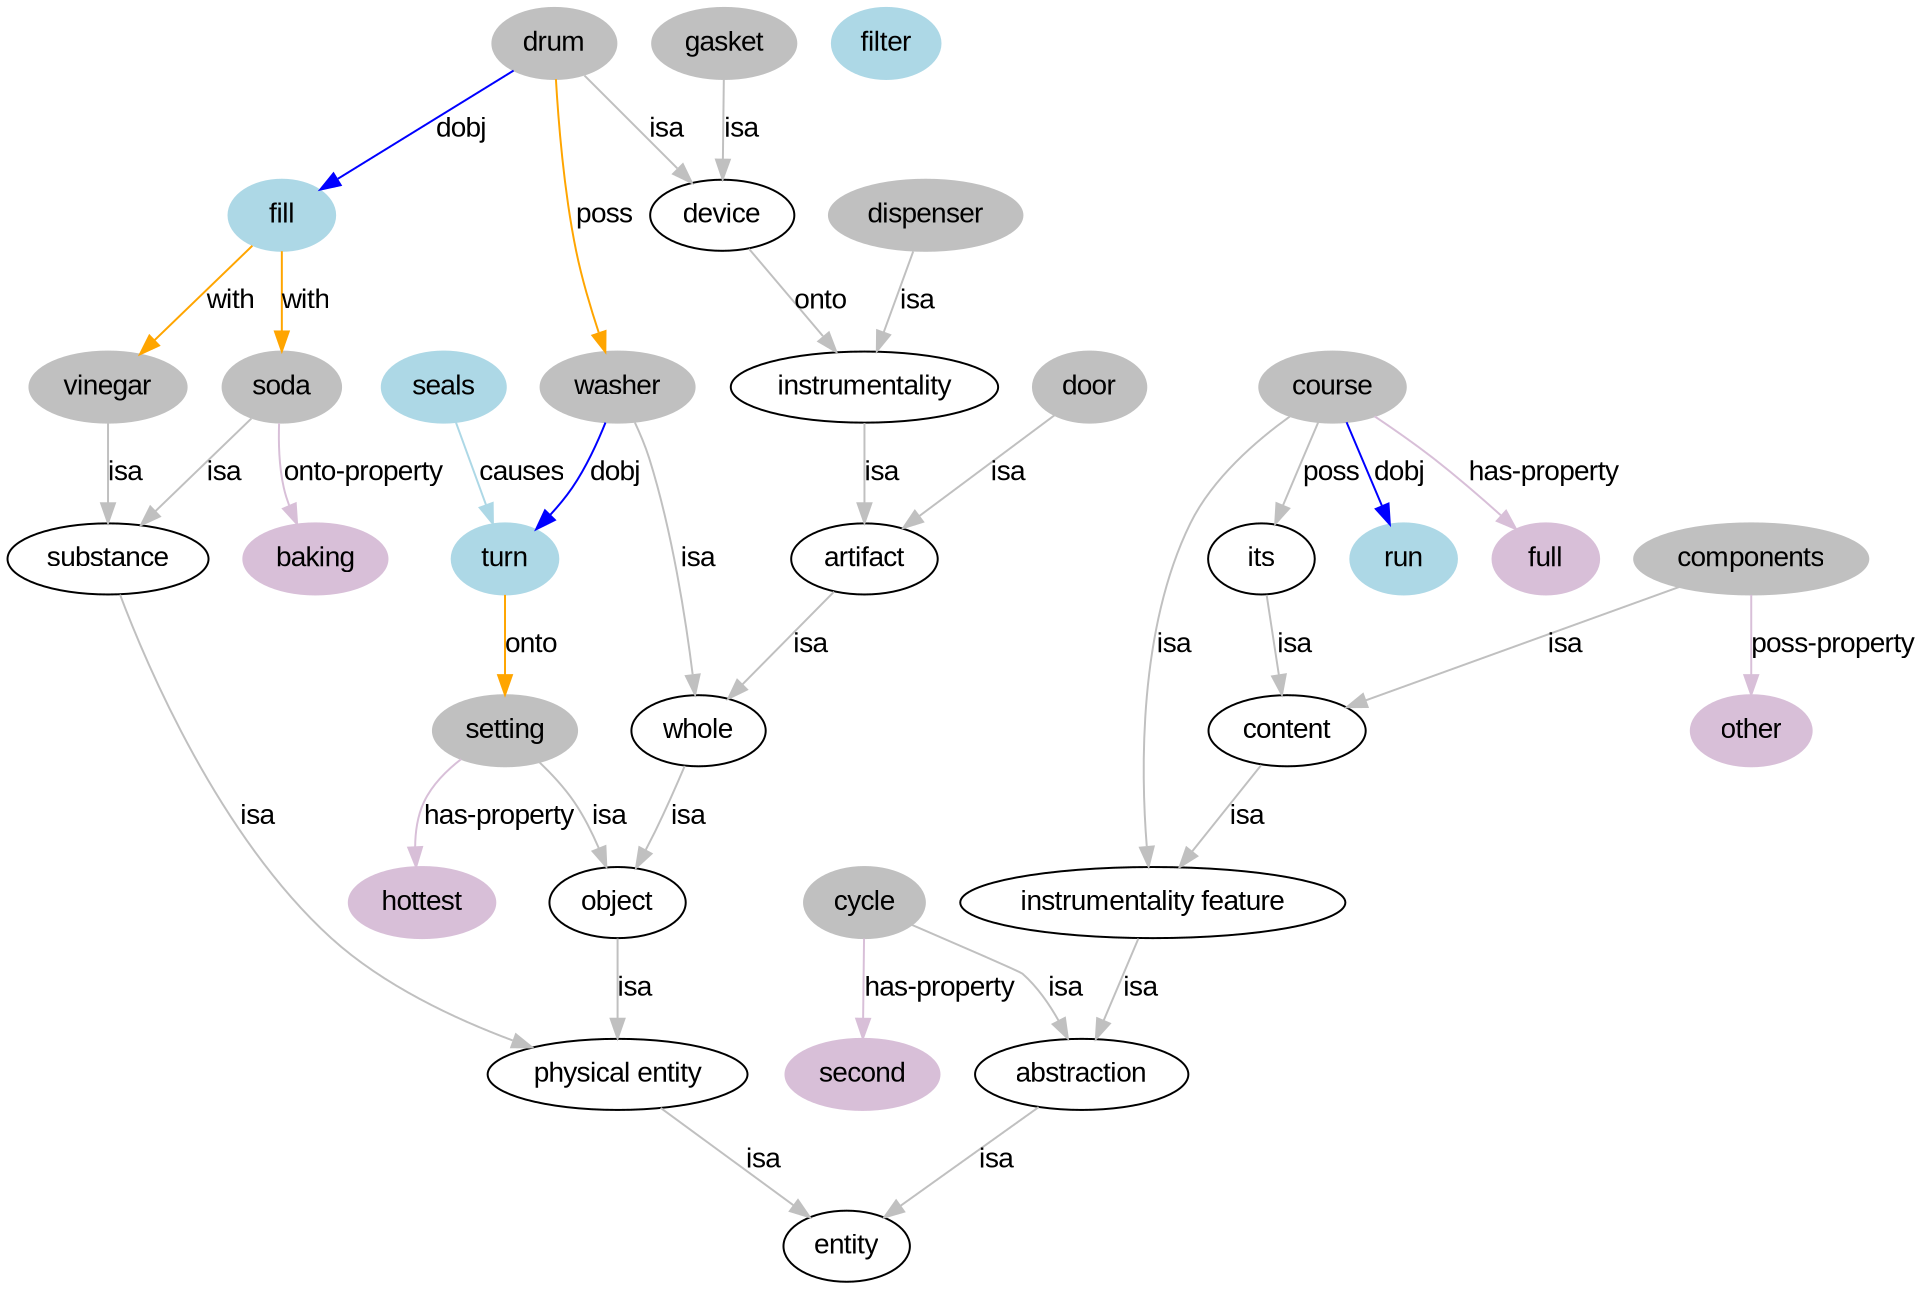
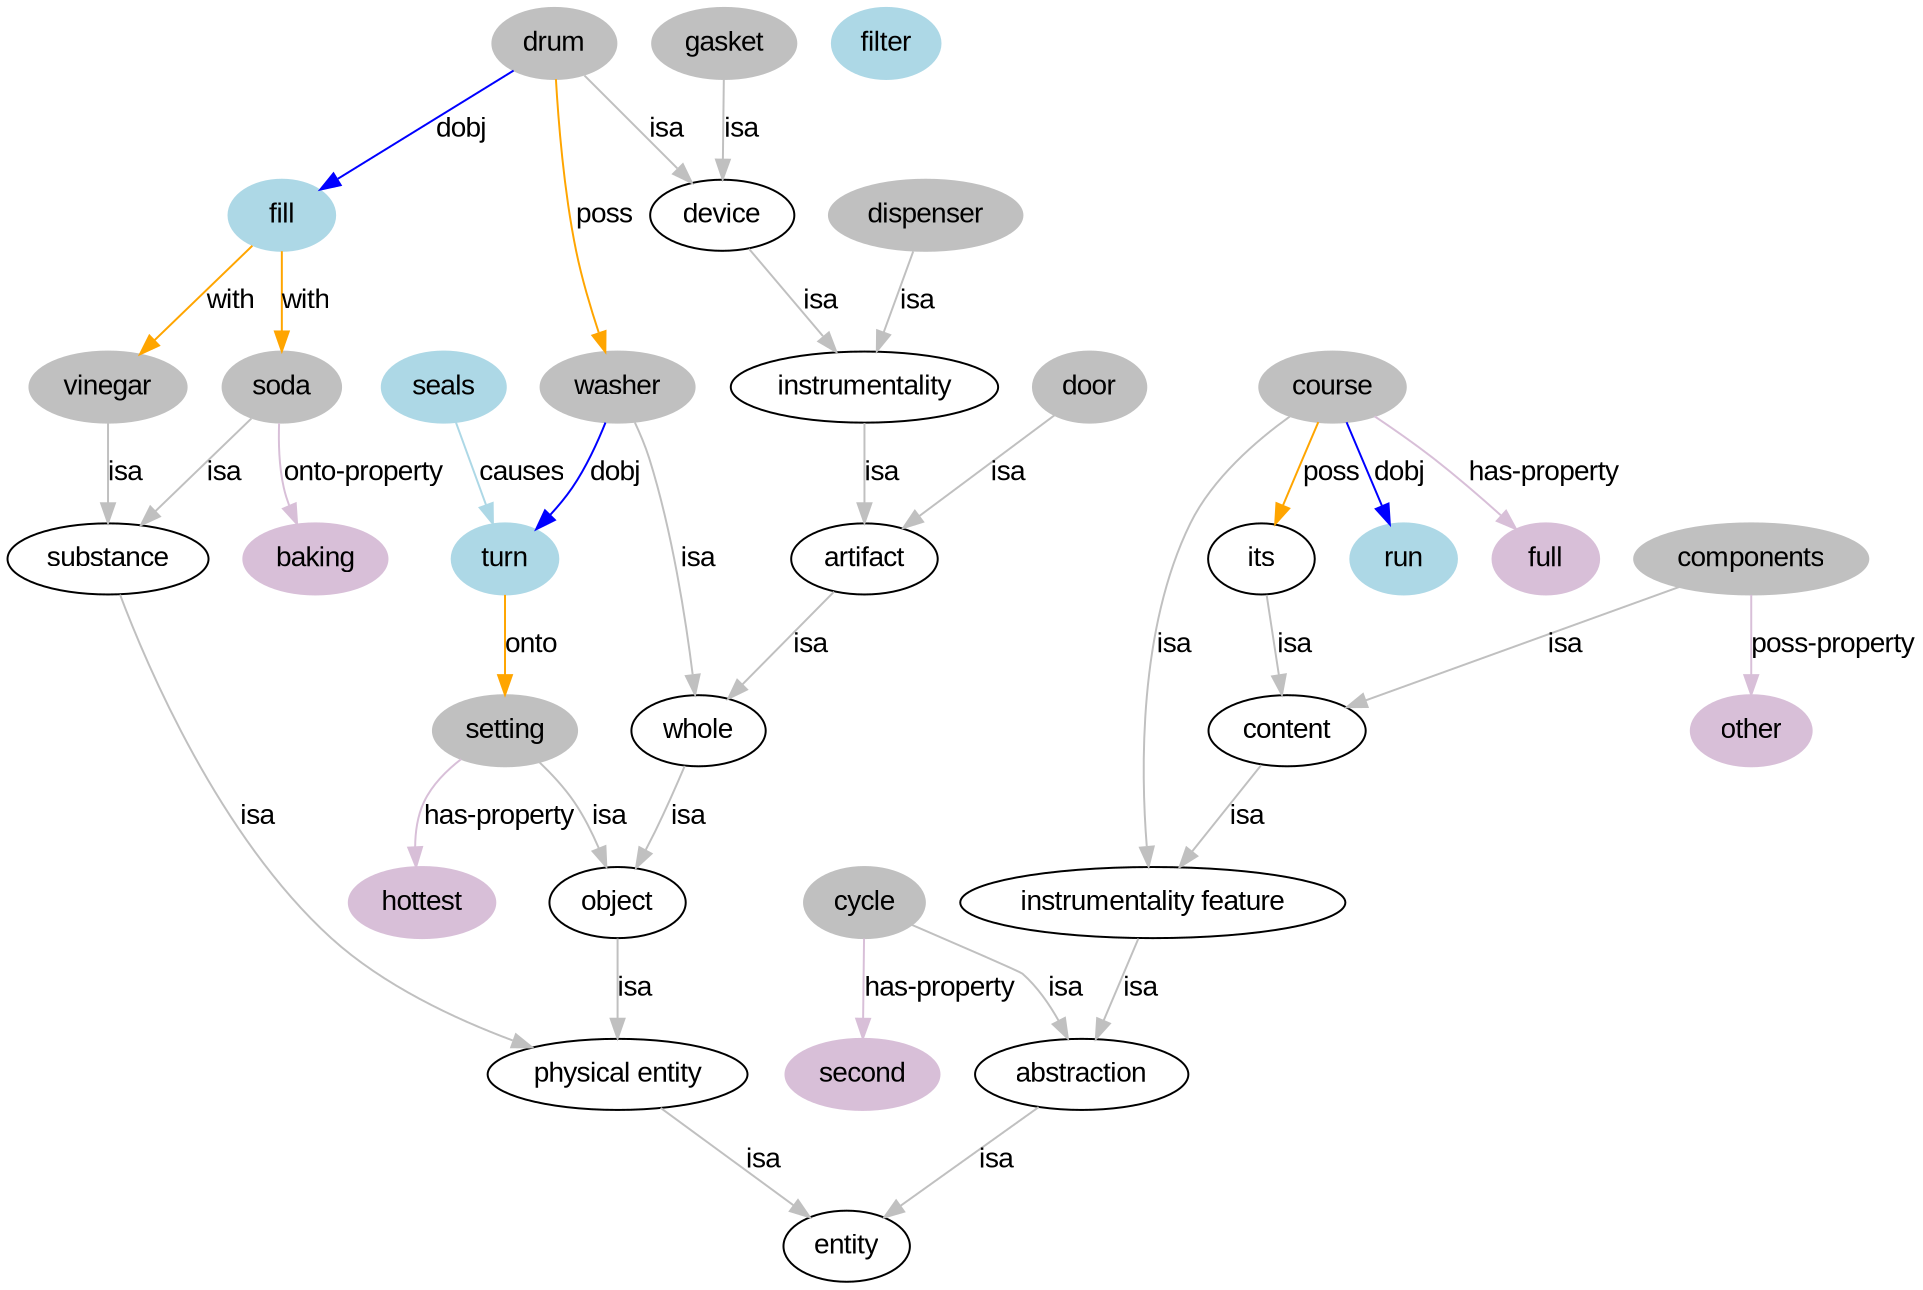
edge "device" -> "instrumentality": label "onto" -> "isa"
edge "course" -> "its": color grey -> orange
